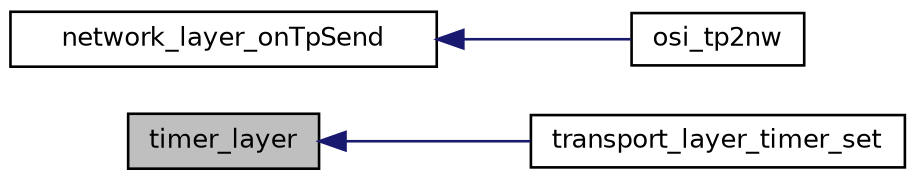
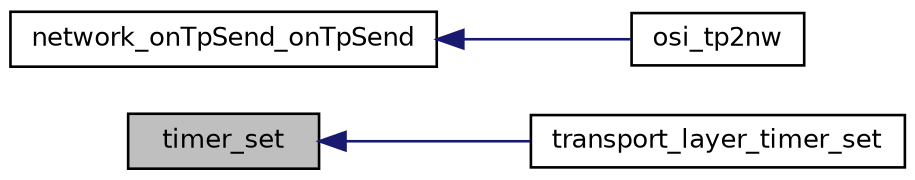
node "network_layer_onTpSend": label "network_layer_onTpSend" -> "network_onTpSend_onTpSend"
node "timer_layer": label "timer_layer" -> "timer_set"
